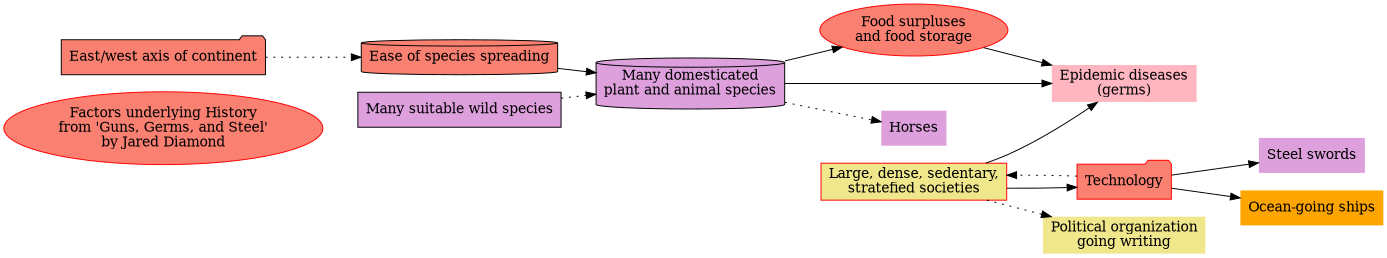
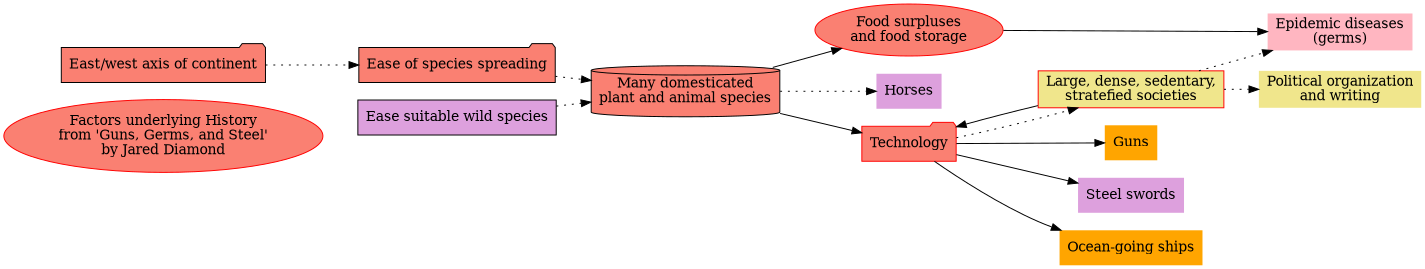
node "Ease of species spreading": shape cylinder -> folder
edge "Ease of species spreading" -> "Many domesticated plant and animal species": style solid -> dotted
node "Many domesticated plant and animal species": fillcolor plum -> salmon
edge "Many domesticated plant and animal species" -> "Epidemic diseases (germs)": now "Many domesticated plant and animal species" -> "Technology"
node "Many suitable wild species": label "Many suitable wild species" -> "Ease suitable wild species"
edge "Large, dense, sedentary, stratefied societies" -> "Epidemic diseases (germs)": style solid -> dotted
node "Guns": added
node "Political organization going writing": label "Political organization going writing" -> "Political organization and writing"
